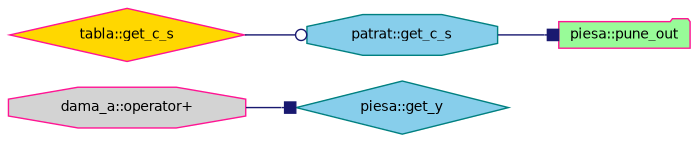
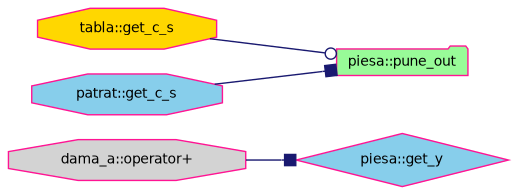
node "tabla::get_c_s": shape diamond -> octagon
edge "tabla::get_c_s" -> "patrat::get_c_s": now "tabla::get_c_s" -> "piesa::pune_out"
node "patrat::get_c_s": color teal -> deeppink
node "piesa::get_y": color teal -> deeppink
